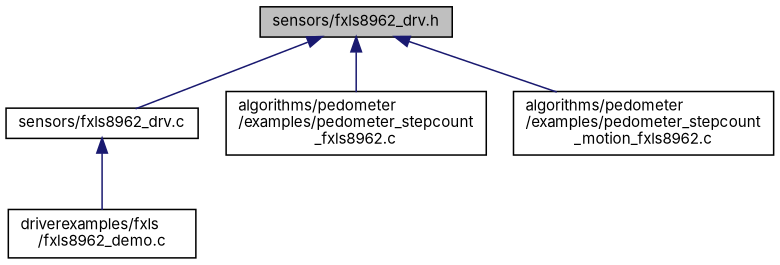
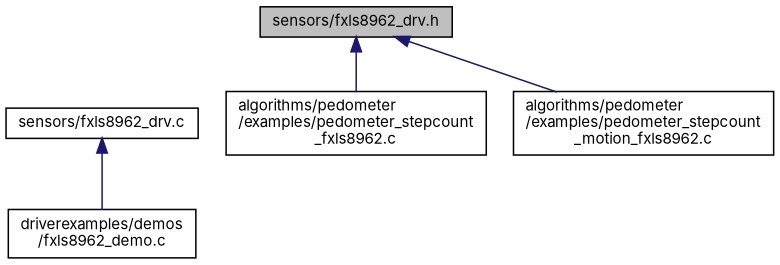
edge "sensors/fxls8962_drv.c" -> "sensors/fxls8962_drv.h": removed
node "driverexamples/fxls /fxls8962_demo.c": label "driverexamples/fxls /fxls8962_demo.c" -> "driverexamples/demos /fxls8962_demo.c"
